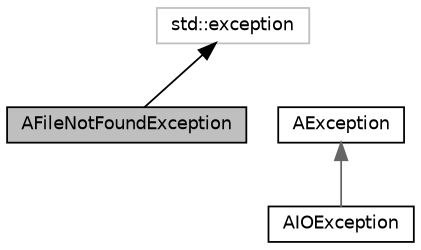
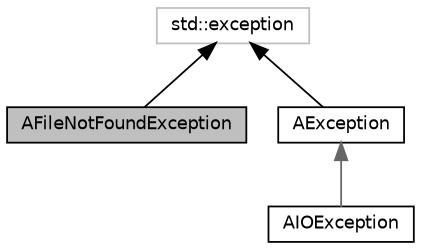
edge "AException" -> "std::exception": added
